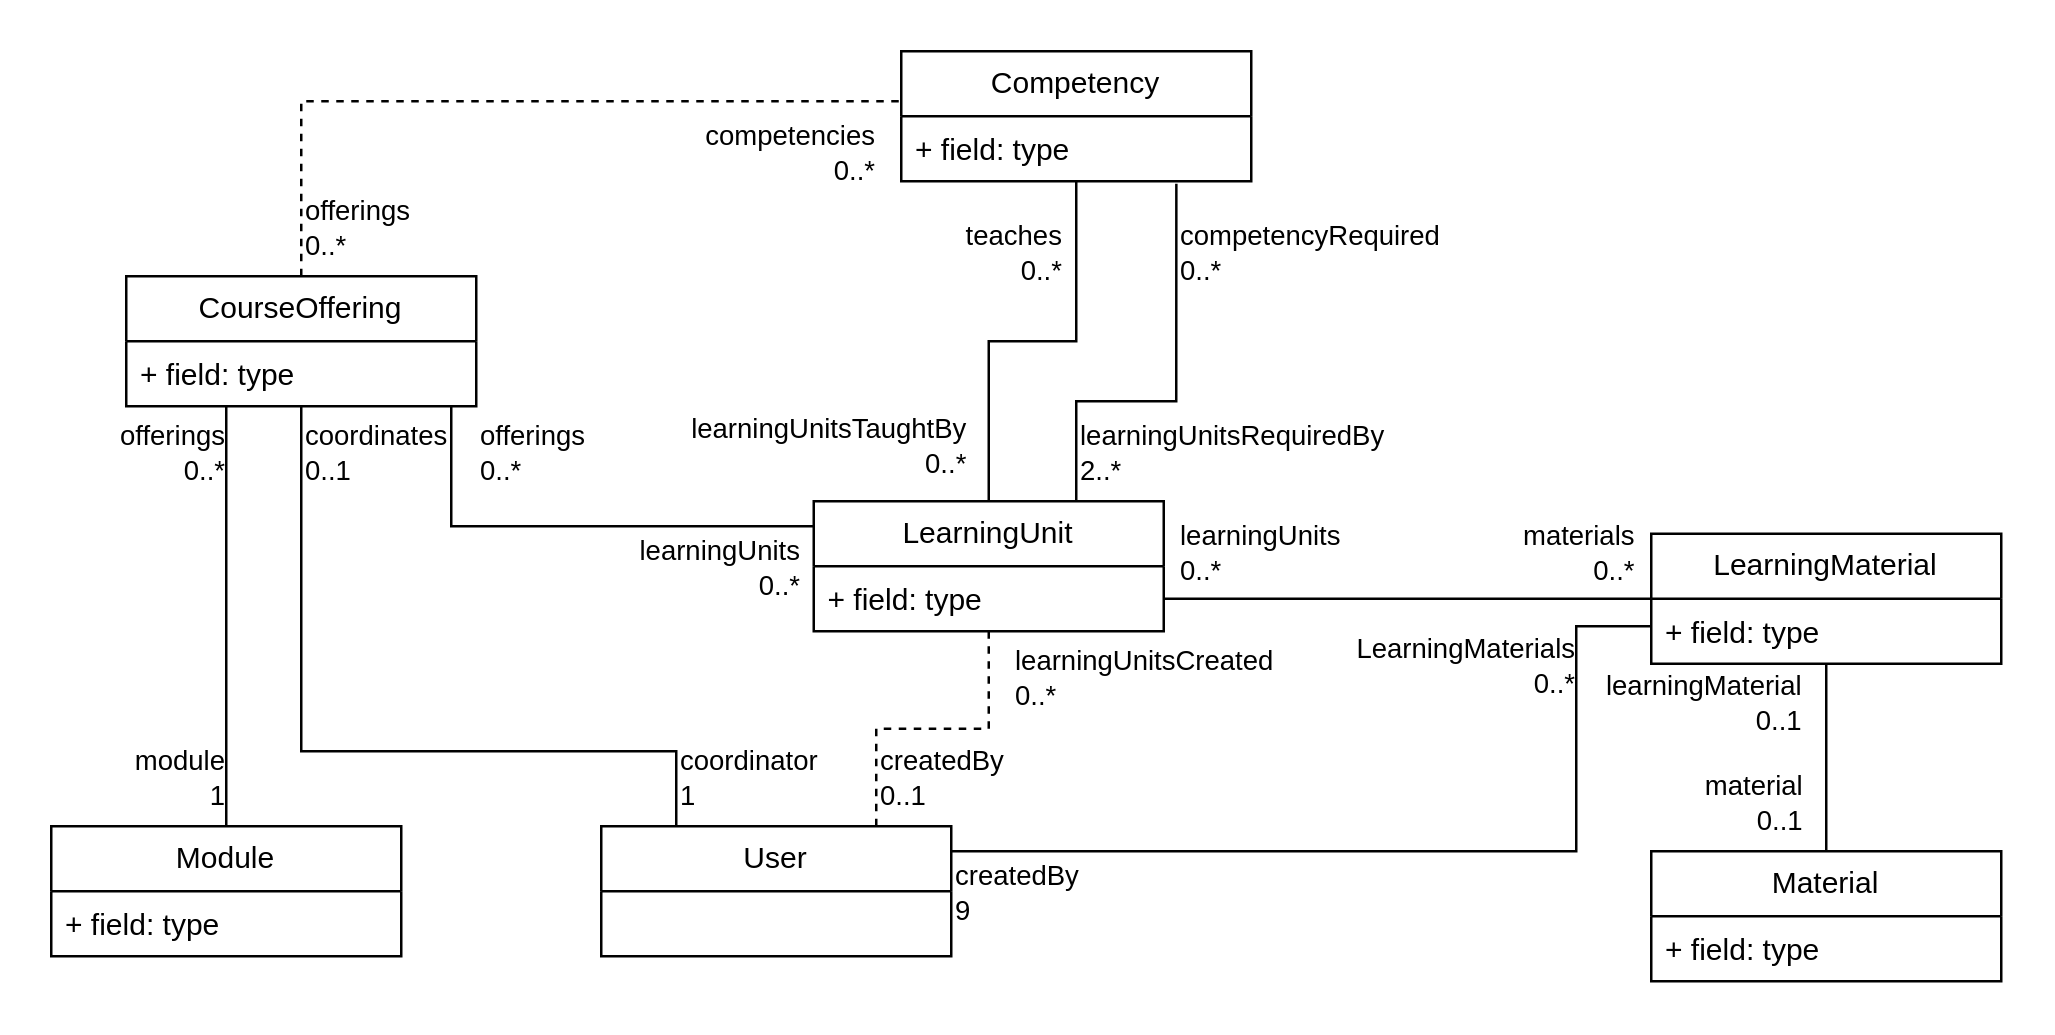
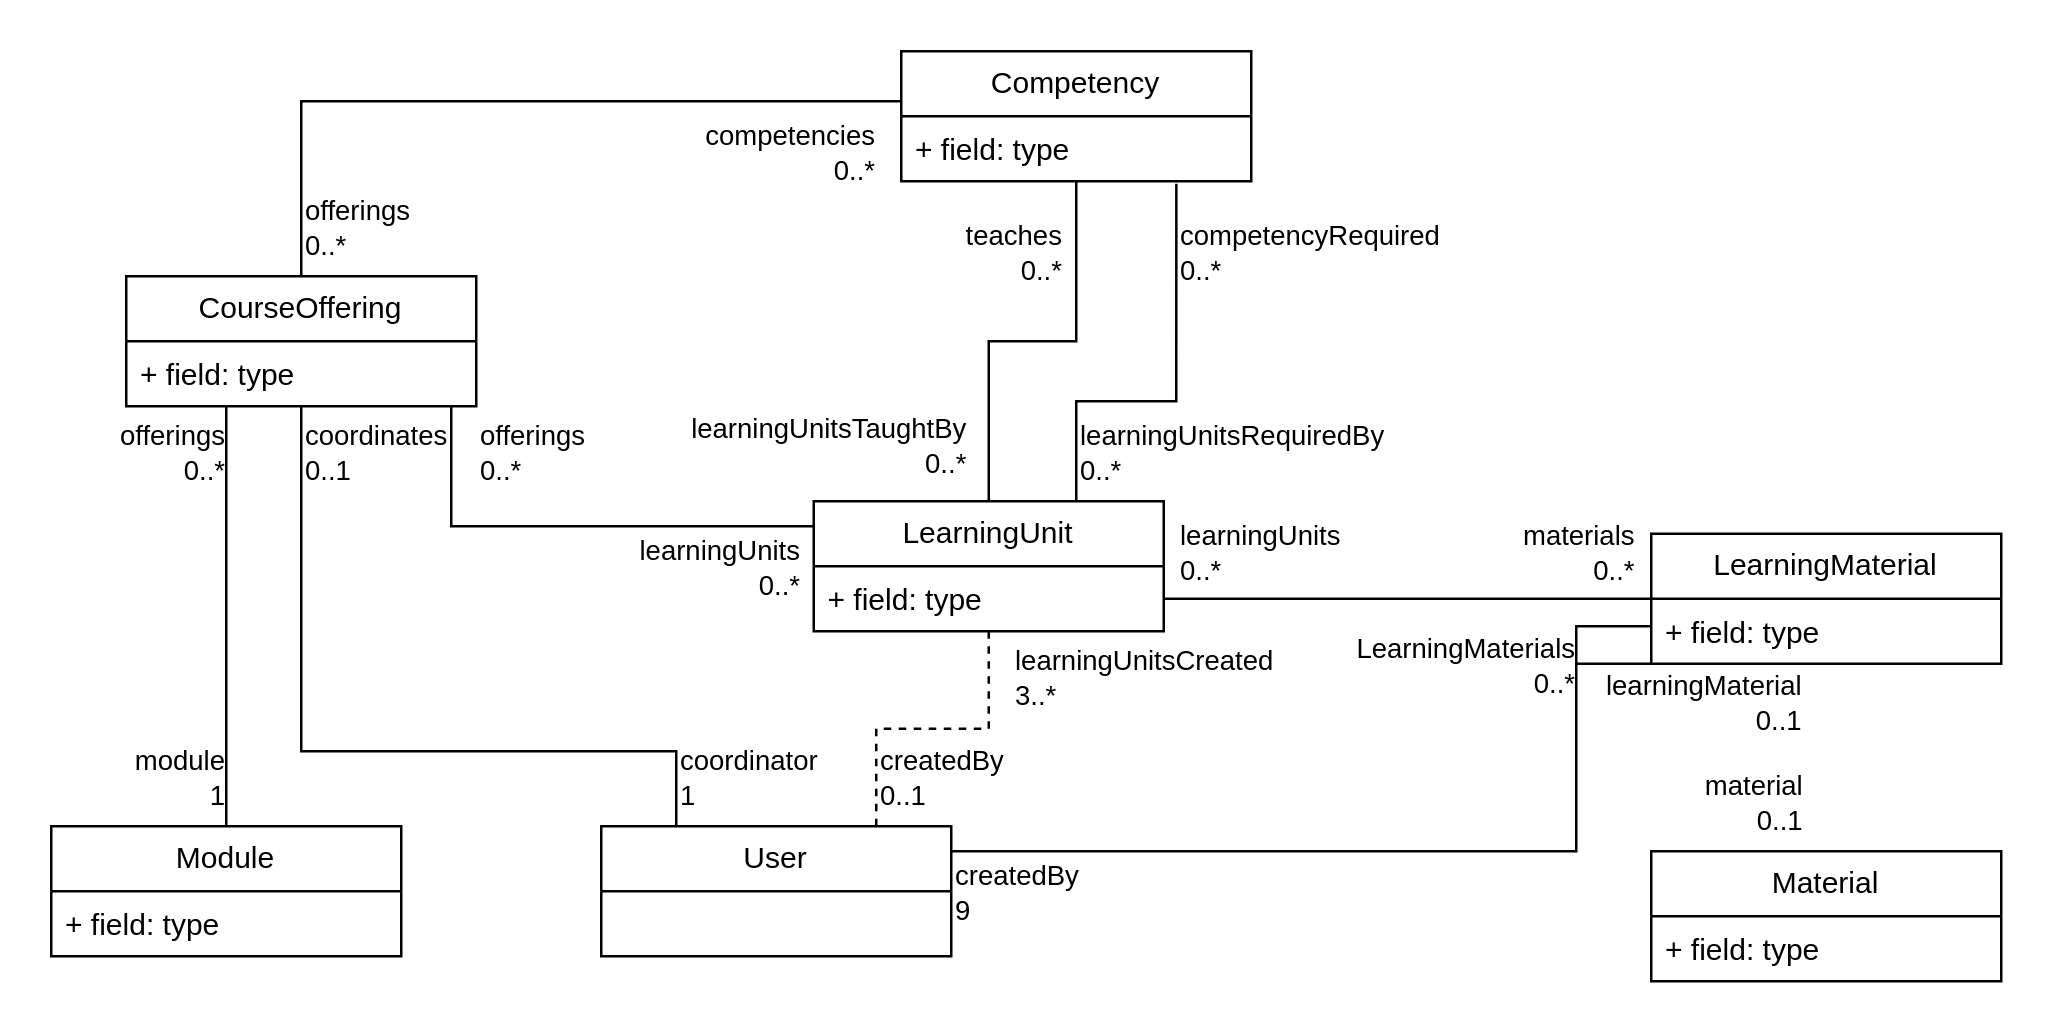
edge "Competency" -- "CourseOffering": style dashed -> solid
node "learningUnitsRequiredBy 2..*": label "learningUnitsRequiredBy 2..*" -> "learningUnitsRequiredBy 0..*"
node "learningUnitsCreated 0..*": label "learningUnitsCreated 0..*" -> "learningUnitsCreated 3..*"
edge "LearningMaterial" -- "Material": now "LearningMaterial" -- "LearningMaterials 0..*"
